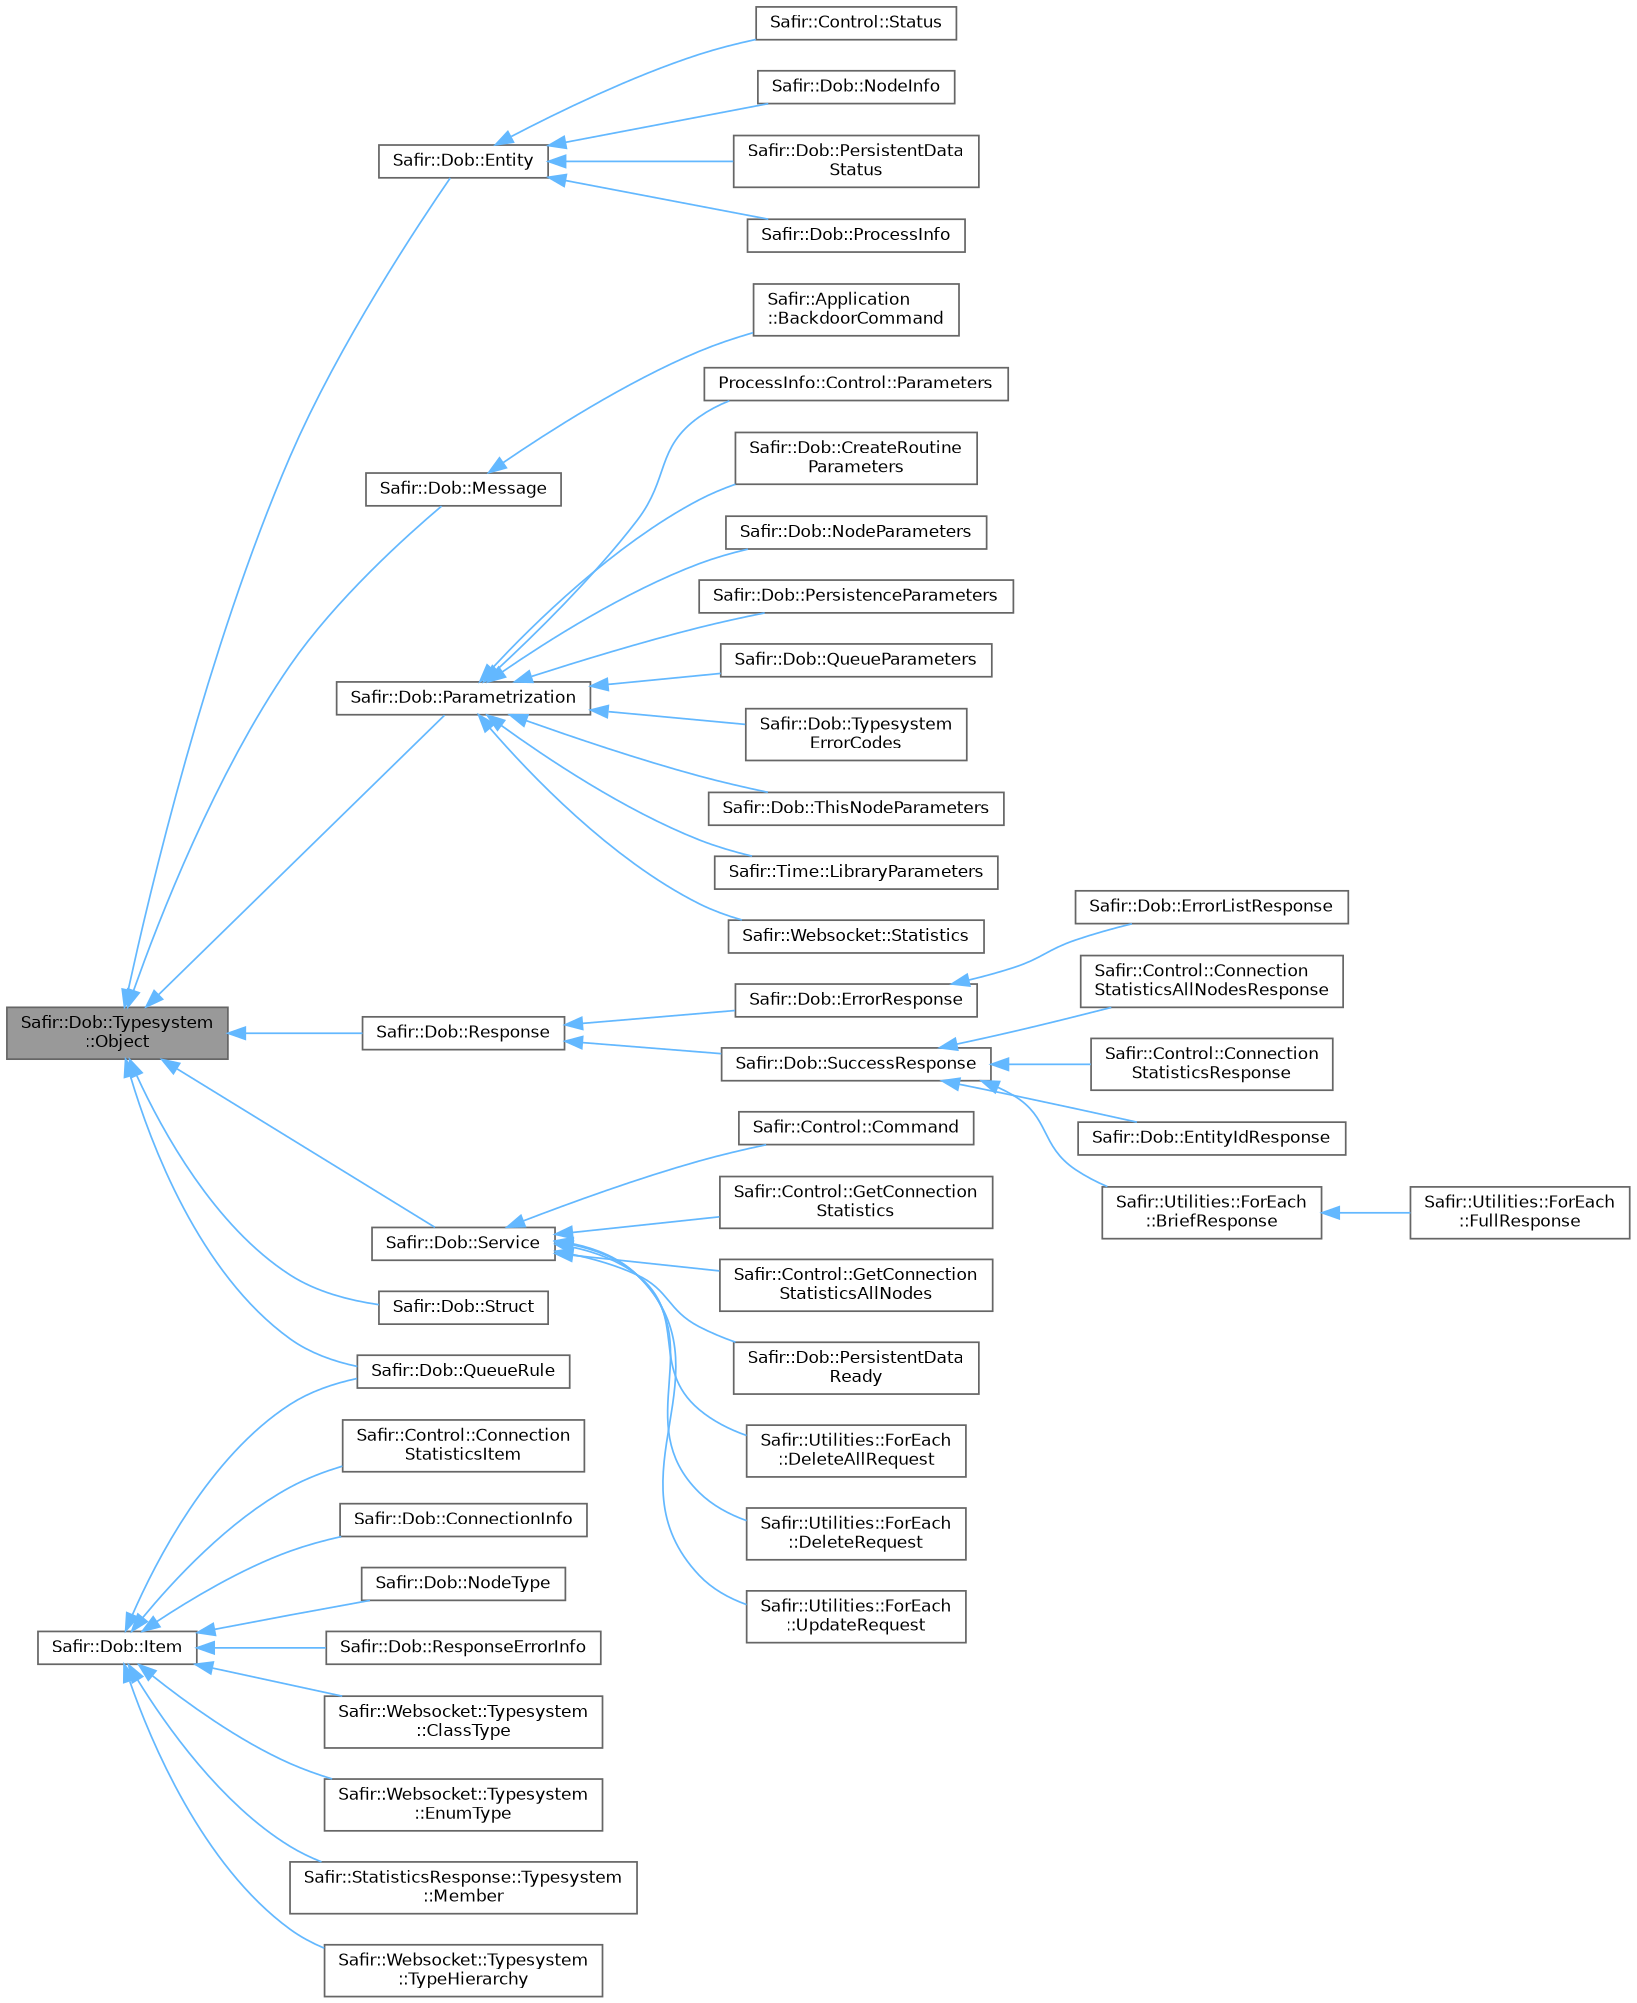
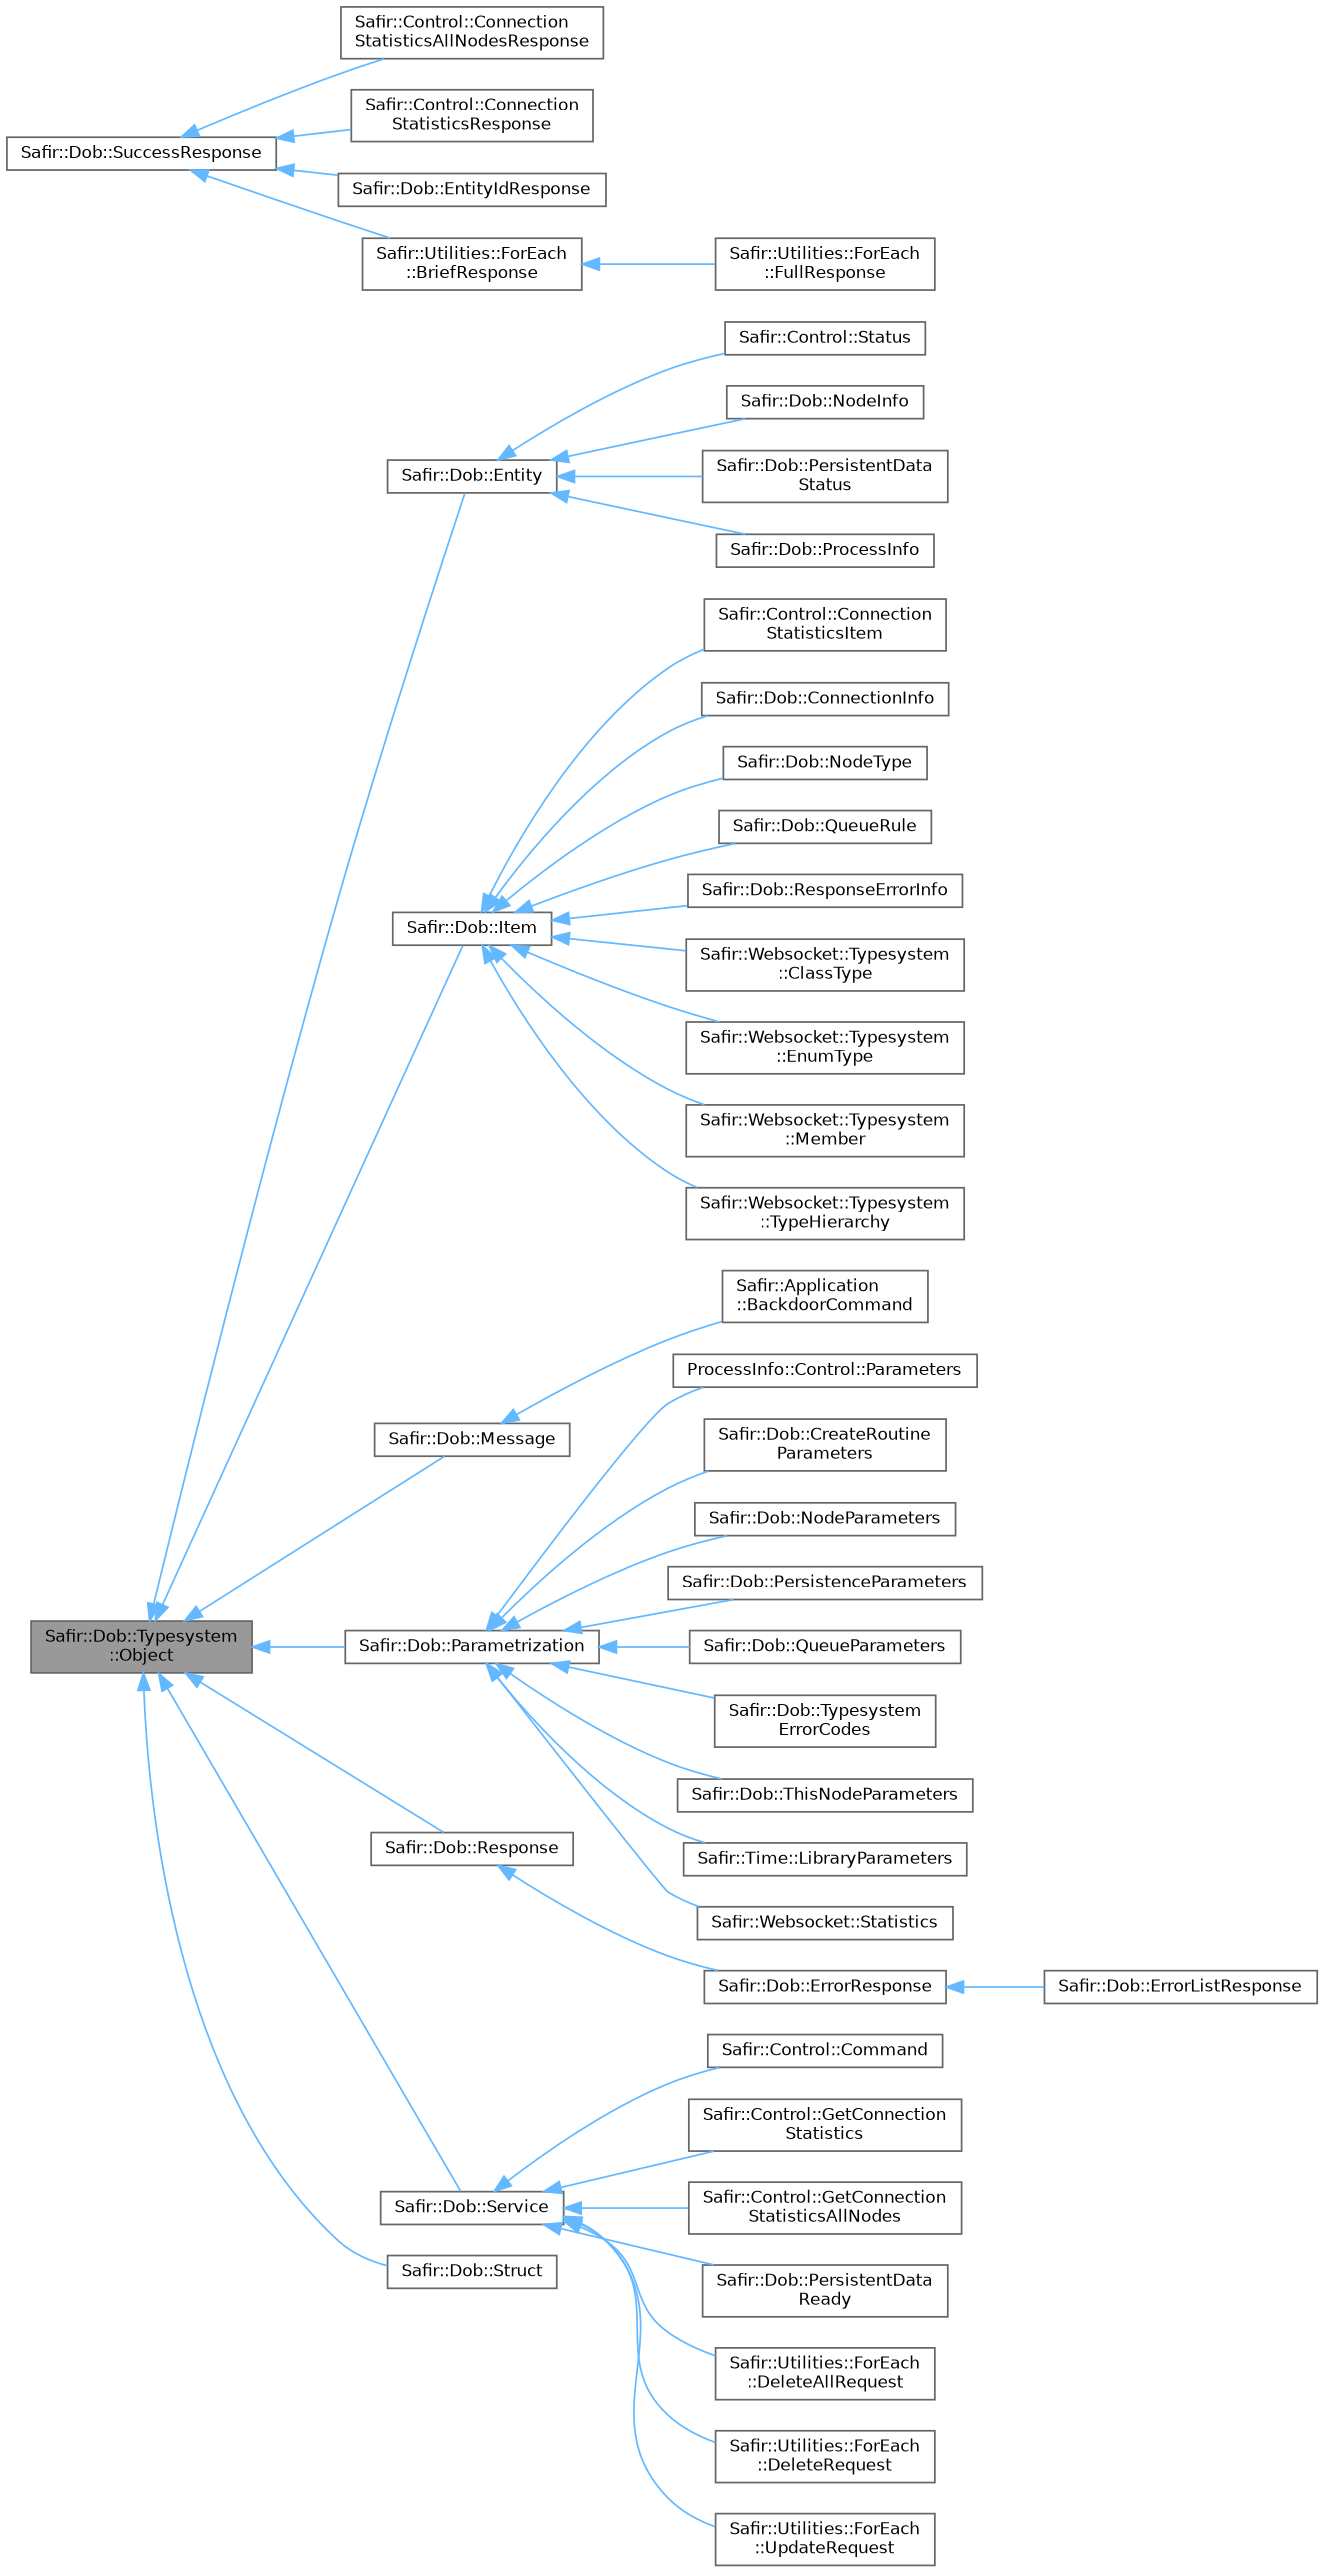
edge "Safir::Dob::SuccessResponse" -> "Safir::Dob::Response": removed
edge "Safir::Dob::QueueRule" -> "Safir::Dob::Typesystem ::Object": now "Safir::Dob::Item" -> "Safir::Dob::Typesystem ::Object"
node "Safir::StatisticsResponse::Typesystem ::Member": label "Safir::StatisticsResponse::Typesystem ::Member" -> "Safir::Websocket::Typesystem ::Member"
